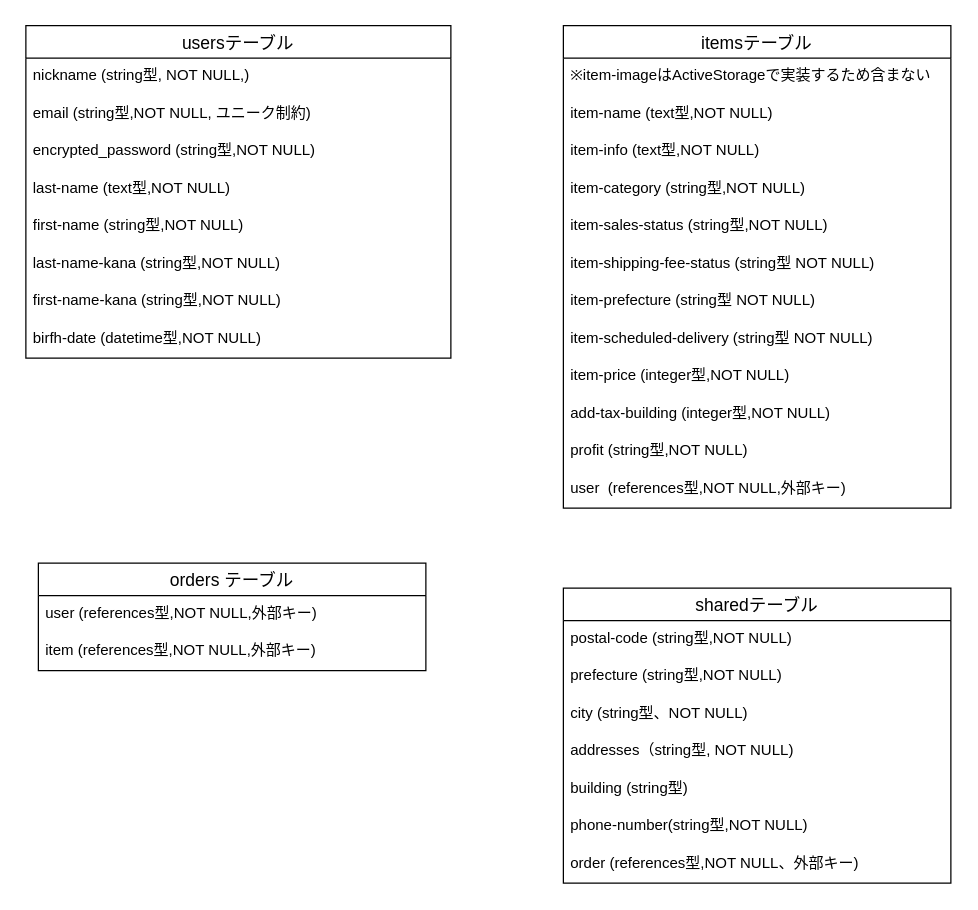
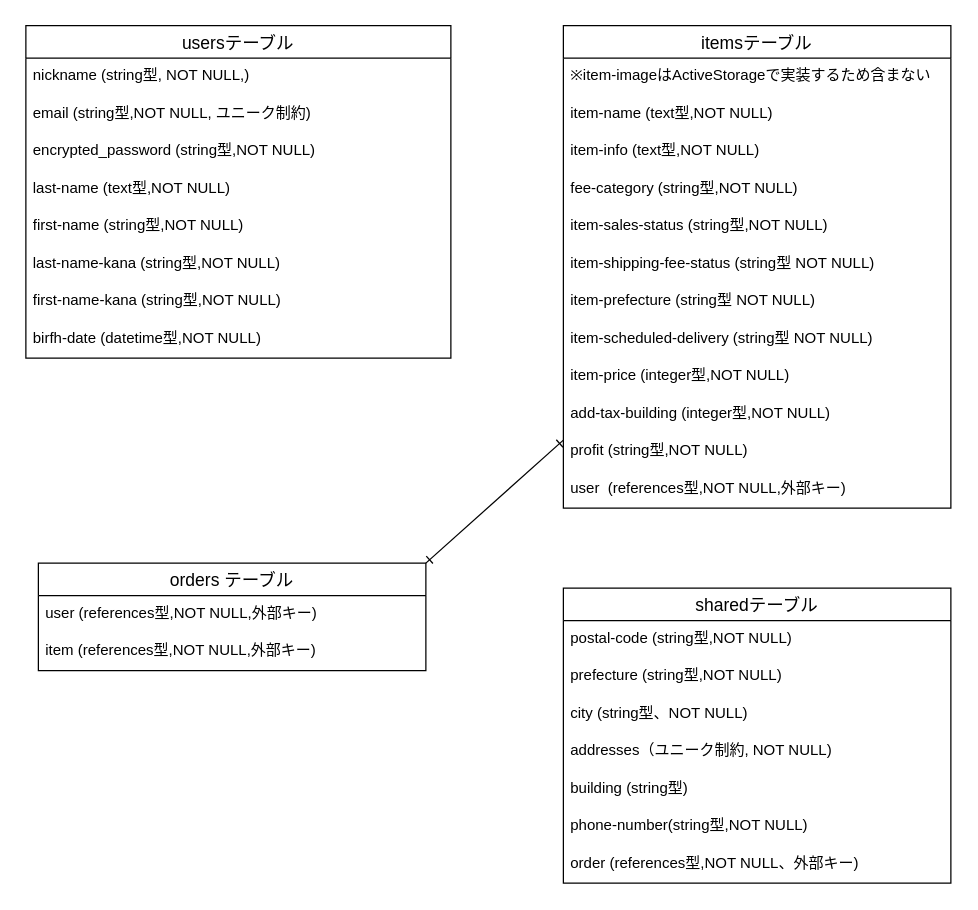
node "item-category (string型,NOT NULL)": label "item-category (string型,NOT NULL)" -> "fee-category (string型,NOT NULL)"
edge "itemsテーブル" -- "orders テーブル": added
node "addresses（string型, NOT NULL)": label "addresses（string型, NOT NULL)" -> "addresses（ユニーク制約, NOT NULL)"
